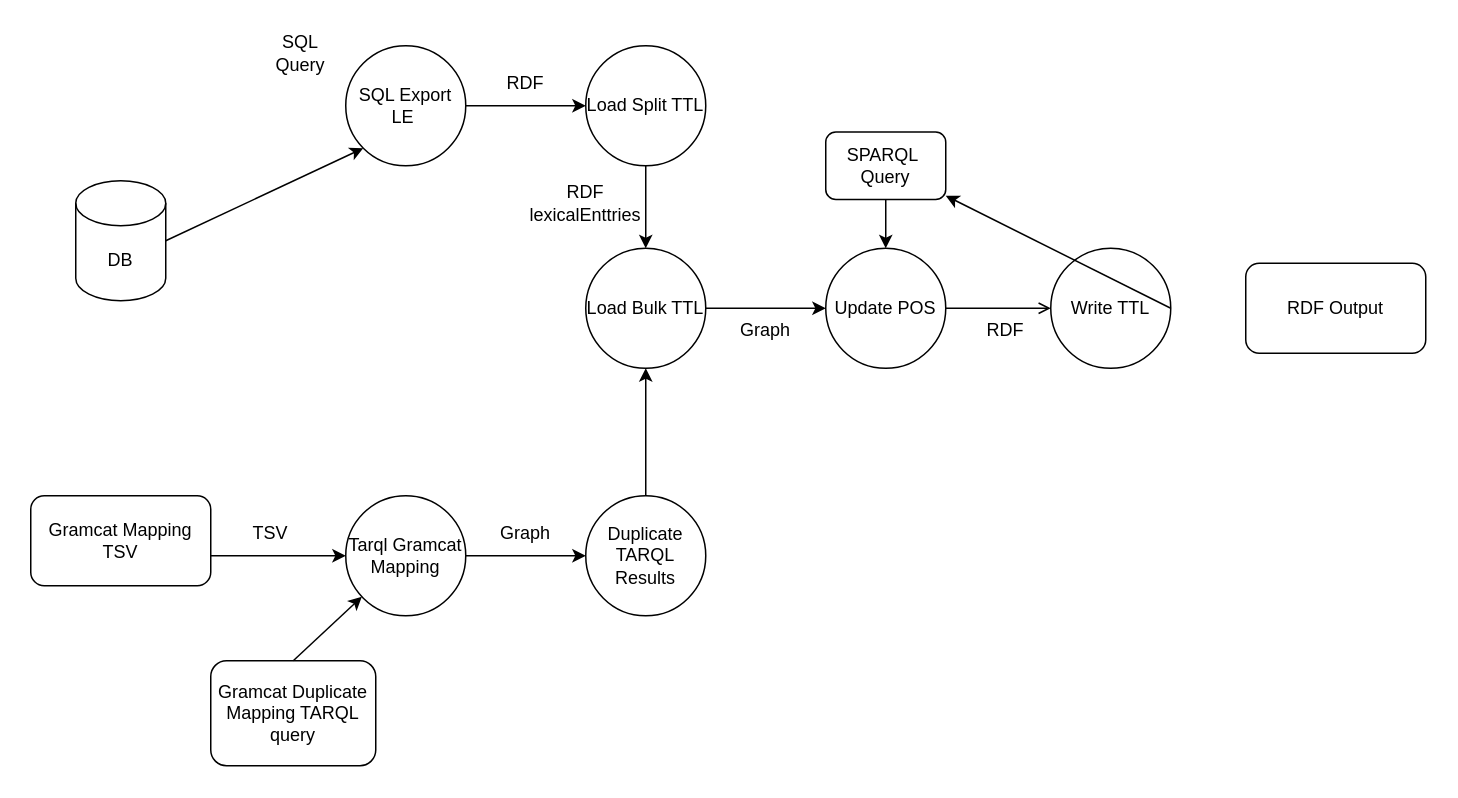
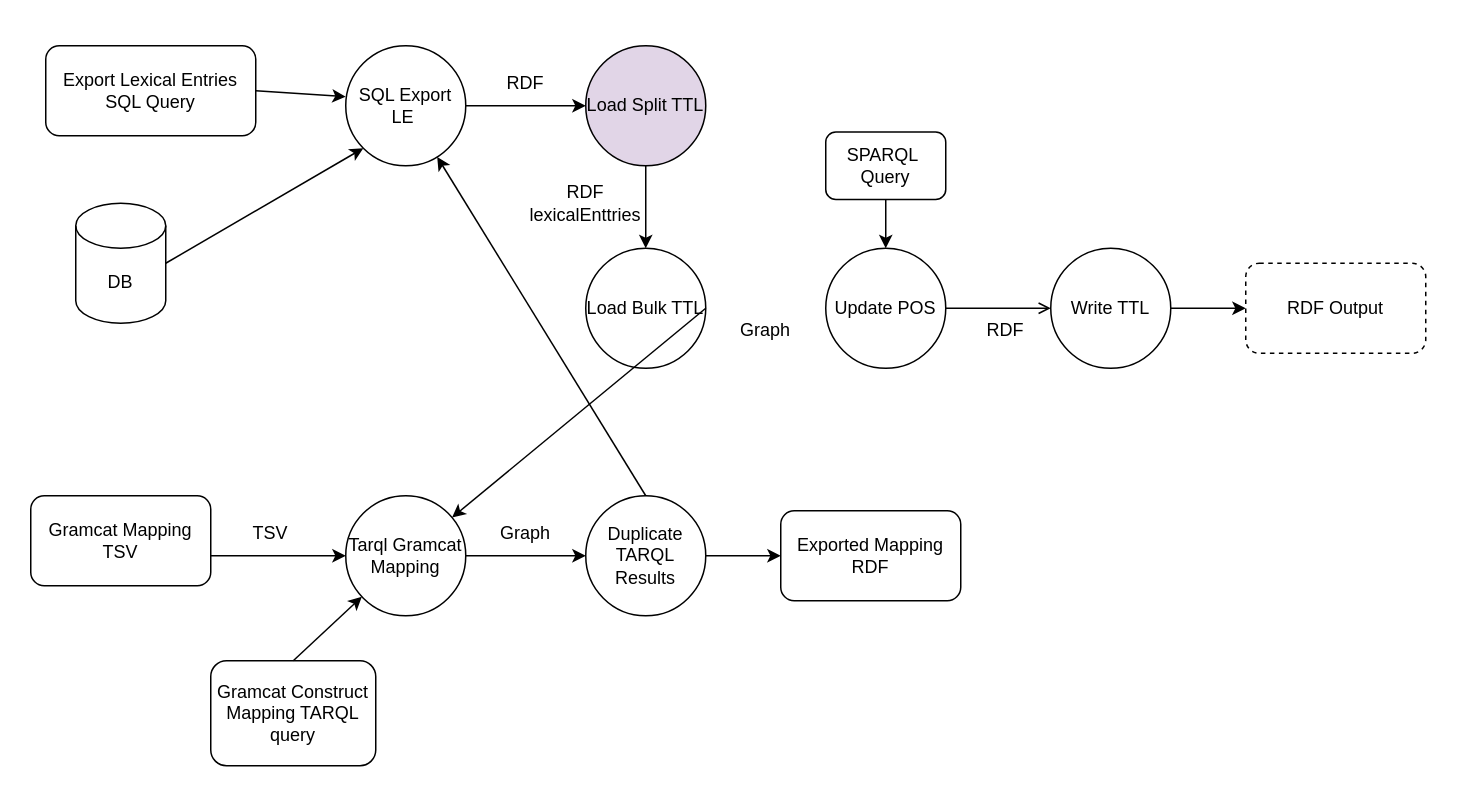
node "SQL Query": removed
node "Export Lexical Entries SQL Query": added
edge "Export Lexical Entries SQL Query" -> "SQL Export LE": added
node "Load Split TTL": fillcolor #ffffff -> #e1d5e7
node "DB": moved (121, 241) -> (121, 263)
edge "Write TTL" -> "SPARQL Query": now "Write TTL" -> "RDF Output"
edge "Load Bulk TTL" -> "Update POS": now "Load Bulk TTL" -> "Tarql Gramcat Mapping"
node "RDF Output": style solid -> dashed
edge "Duplicate TARQL Results" -> "Load Bulk TTL": now "Duplicate TARQL Results" -> "SQL Export LE"
edge "Duplicate TARQL Results" -> "Exported Mapping RDF": added
node "Exported Mapping RDF": added
node "Gramcat Duplicate Mapping TARQL query": label "Gramcat Duplicate Mapping TARQL query" -> "Gramcat Construct Mapping TARQL query"
